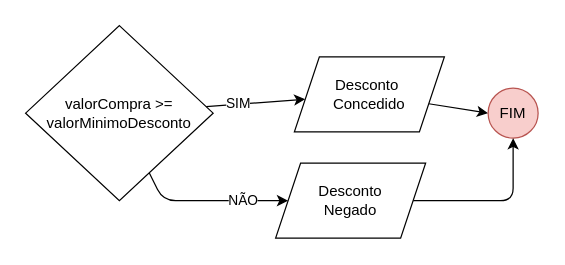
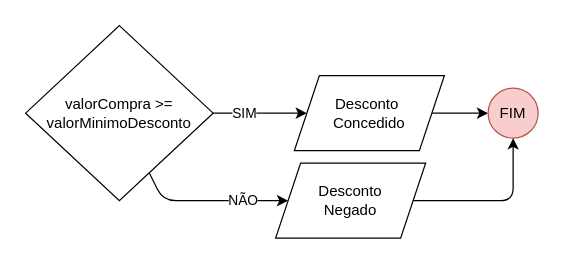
node "Desconto Concedido": moved (369, 94) -> (369, 113)
